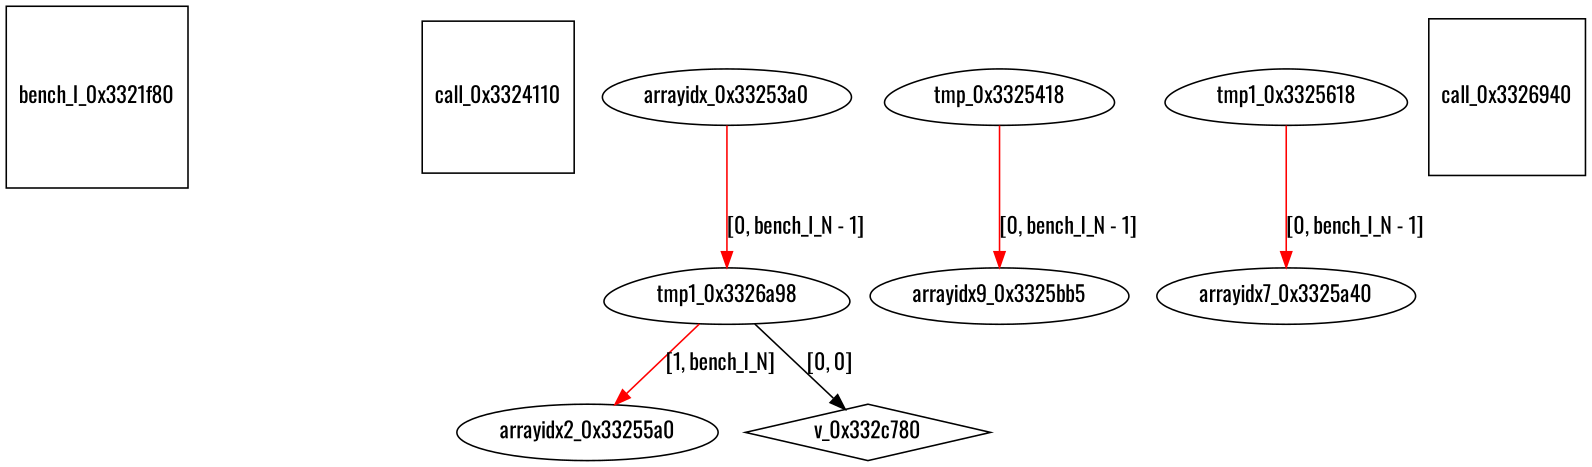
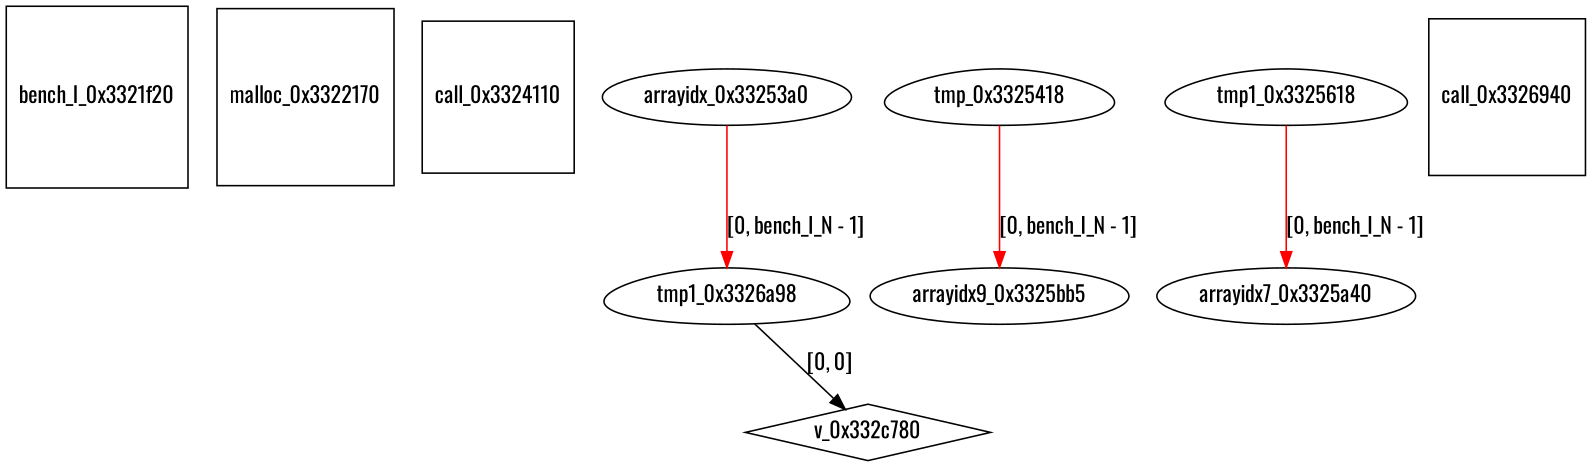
node "bench_I_0x3321f80": label "bench_I_0x3321f80" -> "bench_I_0x3321f20"
node "malloc_0x3322170": added
node "arrayidx2_0x33255a0": removed
